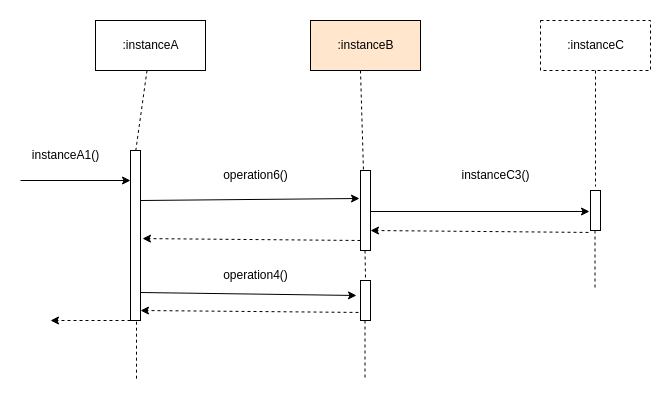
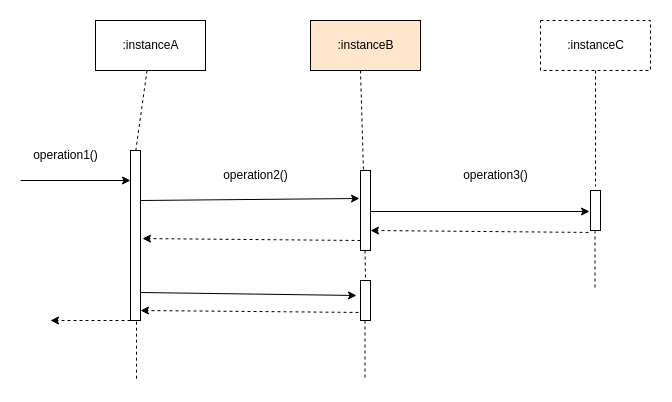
node "instanceA1()": label "instanceA1()" -> "operation1()"
node "operation6()": label "operation6()" -> "operation2()"
node "instanceC3()": label "instanceC3()" -> "operation3()"
node "operation4()": removed
